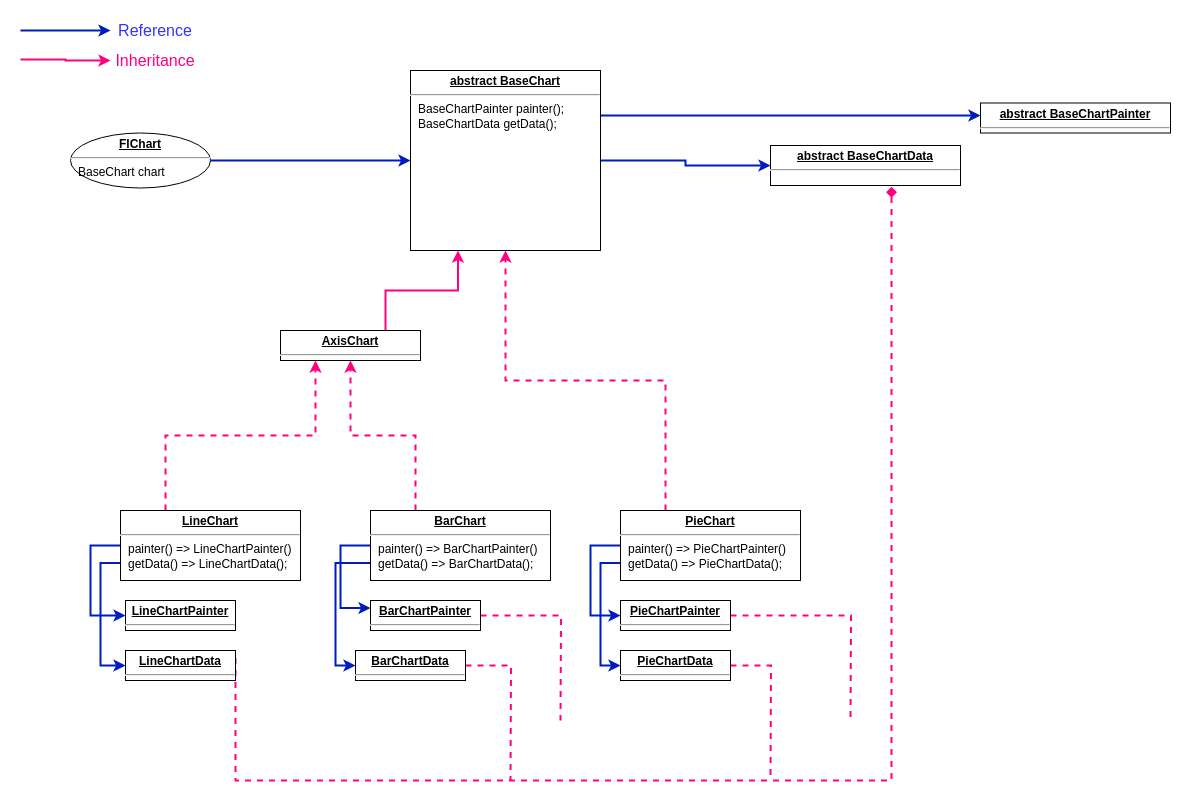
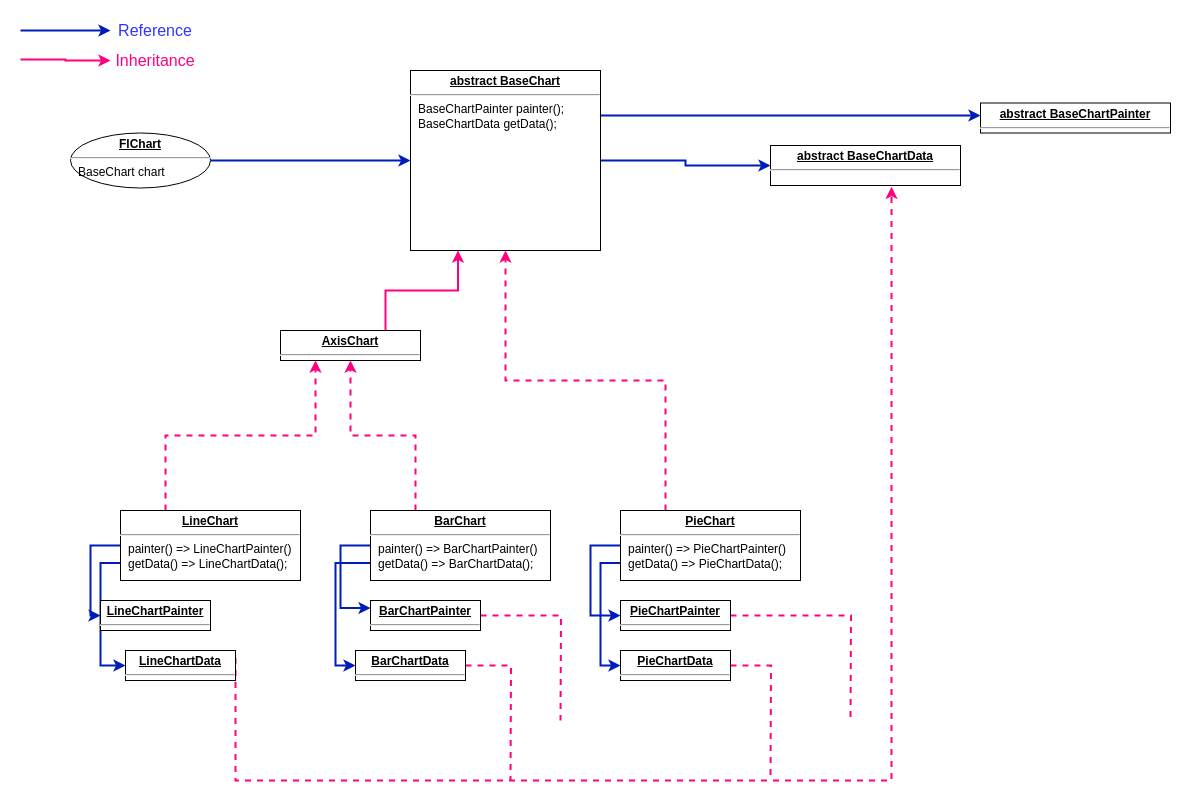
edge "LineChartData" -> "abstract BaseChartData": arrowhead diamond -> classic
node "LineChartPainter": moved (181, 616) -> (156, 616)
